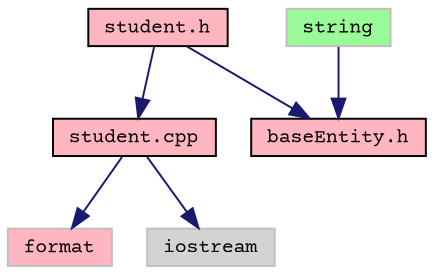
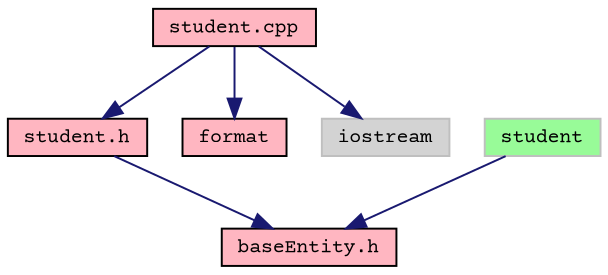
node "string": label "string" -> "student"
edge "student.h" -> "student.cpp": reversed
node "format": color grey75 -> black
